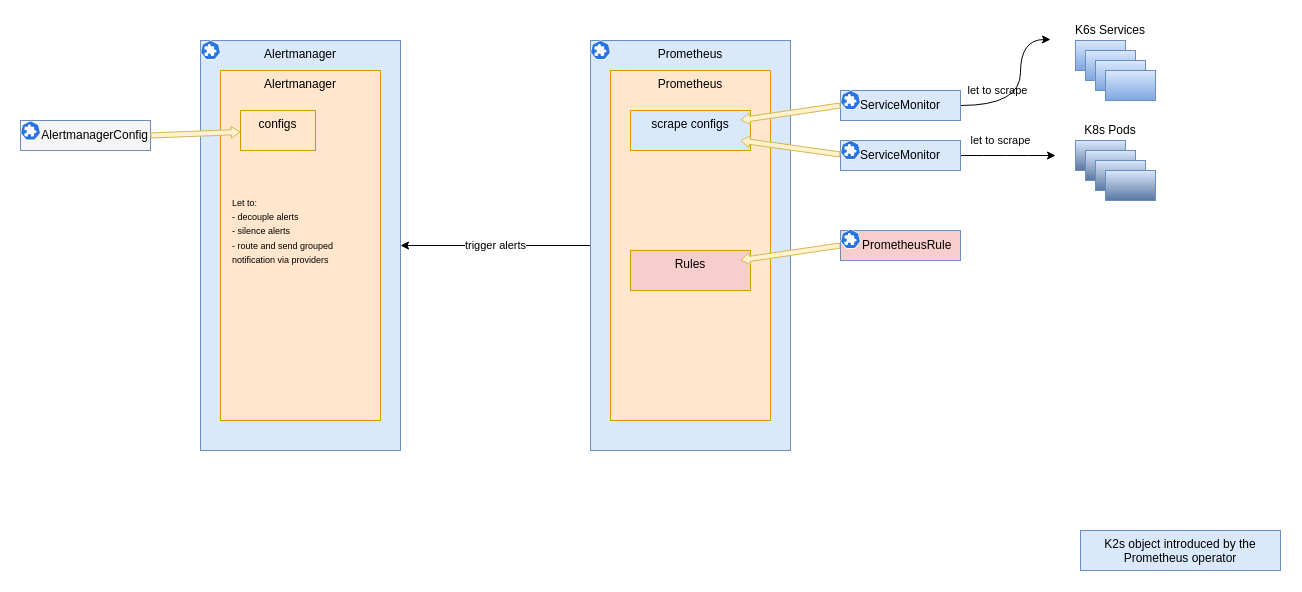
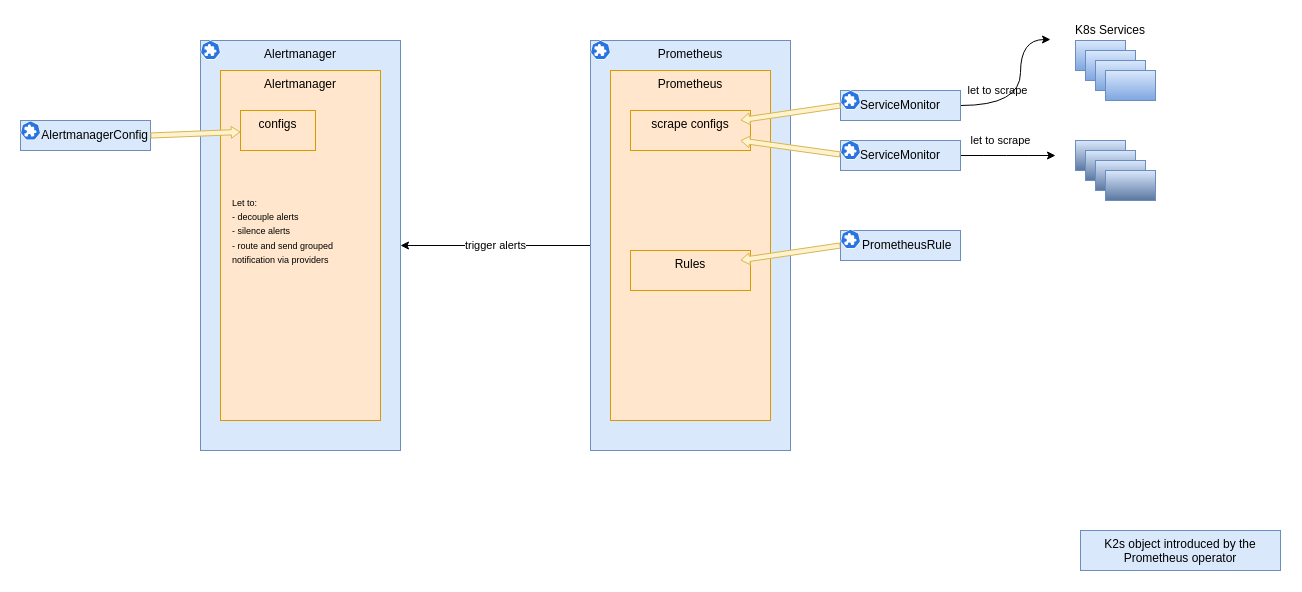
node "K6s Services": label "K6s Services" -> "K8s Services"
node "scrape configs": fillcolor #dae8fc -> #ffe6cc
node "K8s Pods": removed
node "AlertmanagerConfig": fillcolor #f5f5f5 -> #dae8fc
node "PrometheusRule": fillcolor #f8cecc -> #dae8fc
node "Rules": fillcolor #f8cecc -> #ffe6cc
